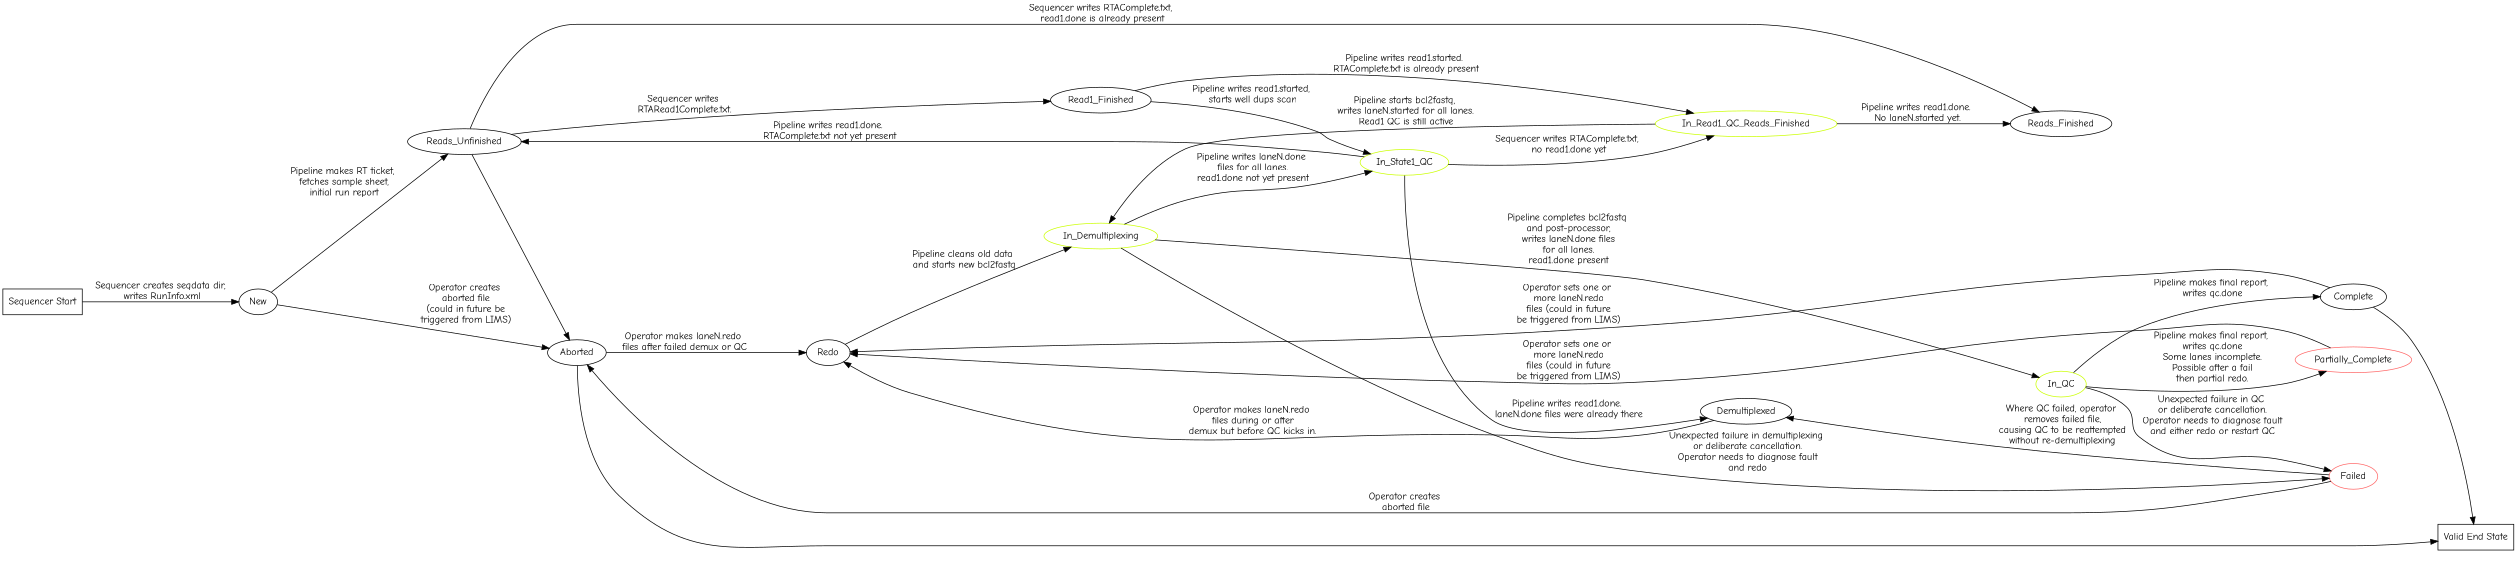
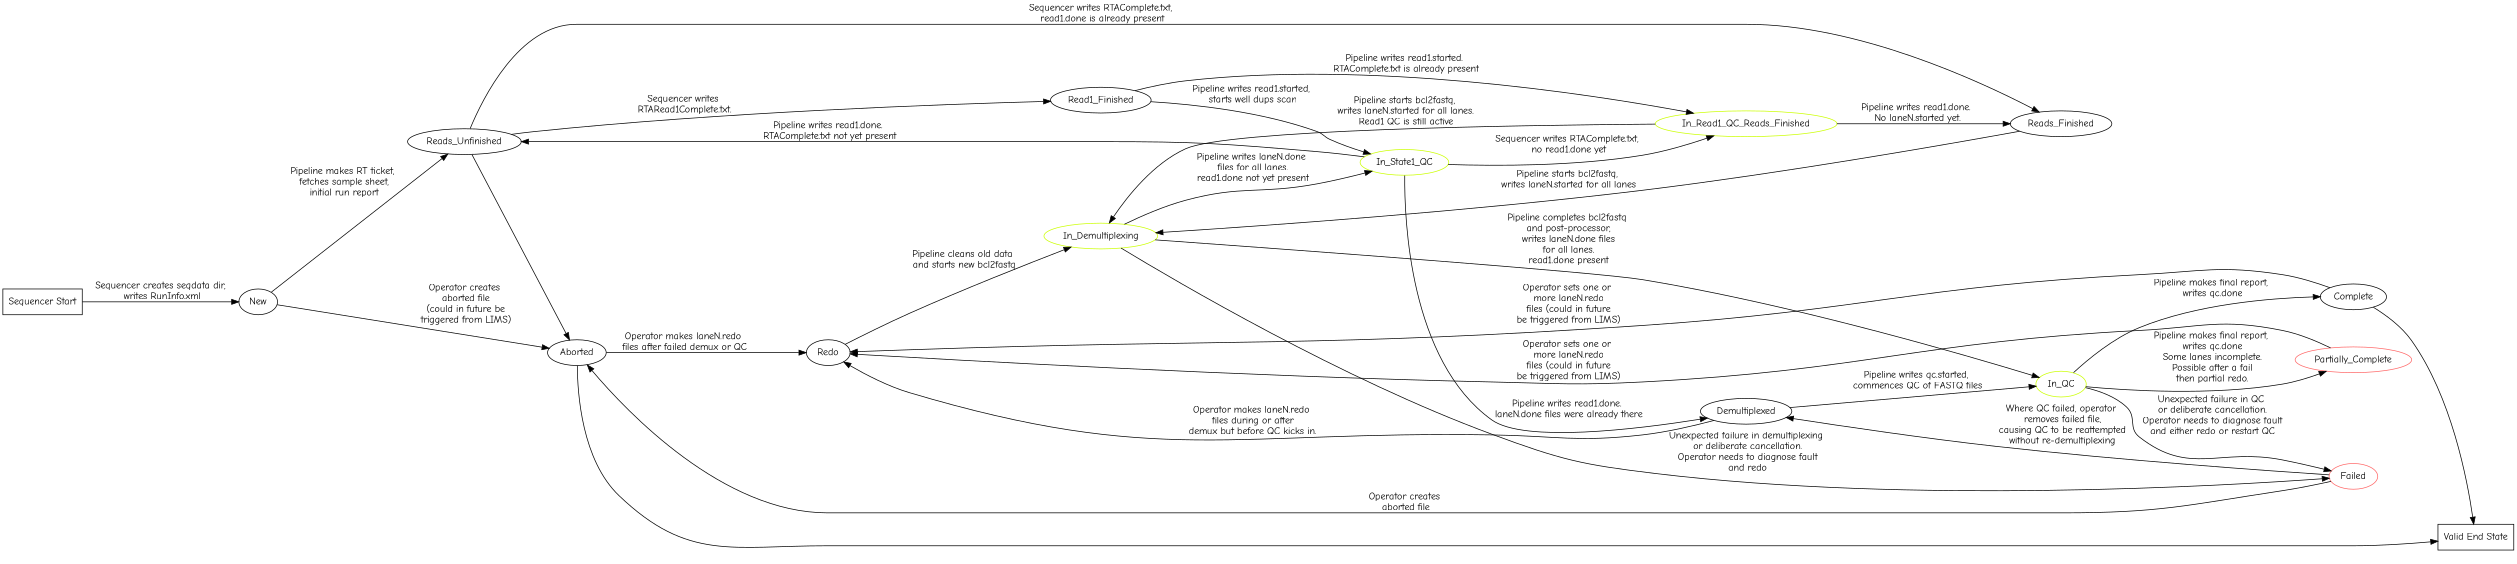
edge "Reads_Finished" -> "In_Demultiplexing": added, label "Pipeline starts bcl2fastq, writes laneN.started for all lanes"
edge "Demultiplexed" -> "In_QC": added, label "Pipeline writes qc.started, commences QC of FASTQ files"
